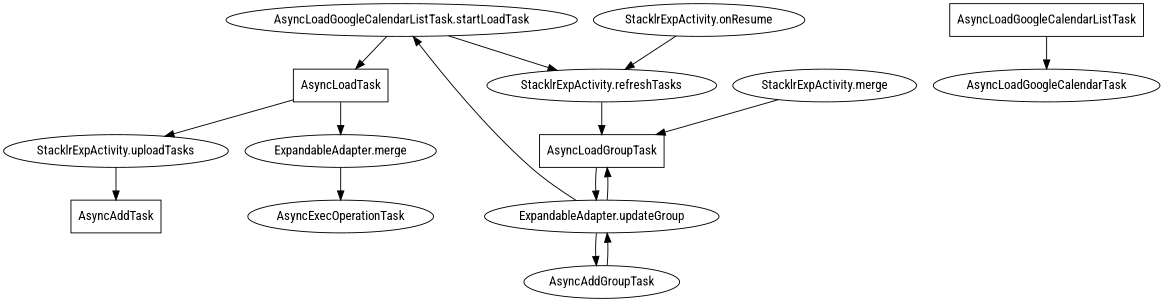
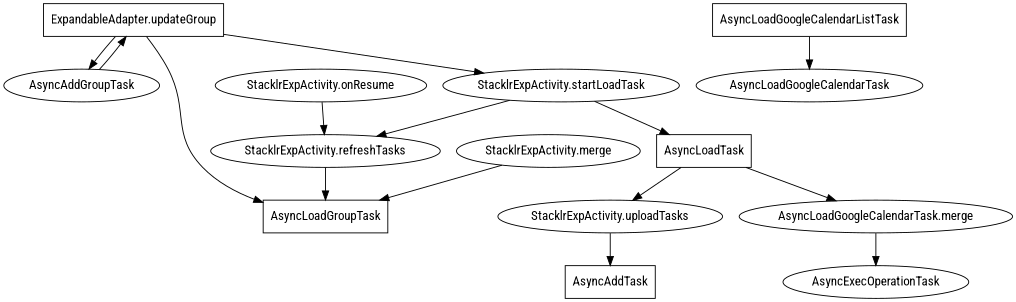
node "AsyncLoadGoogleCalendarListTask.startLoadTask": label "AsyncLoadGoogleCalendarListTask.startLoadTask" -> "StacklrExpActivity.startLoadTask"
node "ExpandableAdapter.merge": label "ExpandableAdapter.merge" -> "AsyncLoadGoogleCalendarTask.merge"
edge "AsyncLoadGroupTask" -> "ExpandableAdapter.updateGroup": removed
node "ExpandableAdapter.updateGroup": shape ellipse -> box
